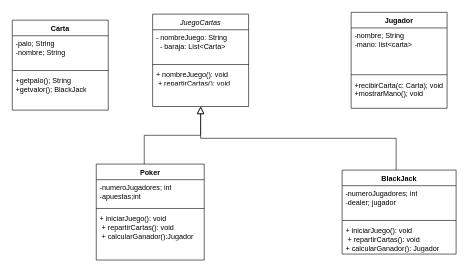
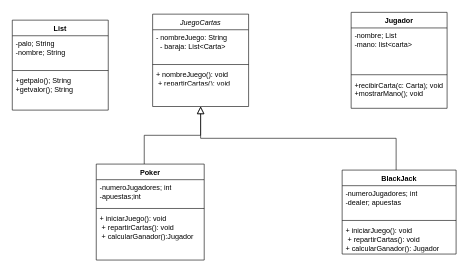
node "Carta": label "Carta" -> "List"
node "-nombre; String -mano: list<carta>": label "-nombre; String -mano: list<carta>" -> "-nombre; List -mano: list<carta>"
node "+getpalo(); String +getvalor(); BlackJack": label "+getpalo(); String +getvalor(); BlackJack" -> "+getpalo(); String +getvalor(); String"
node "-numeroJugadores; int -dealer; jugador": label "-numeroJugadores; int -dealer; jugador" -> "-numeroJugadores; int -dealer; apuestas"
